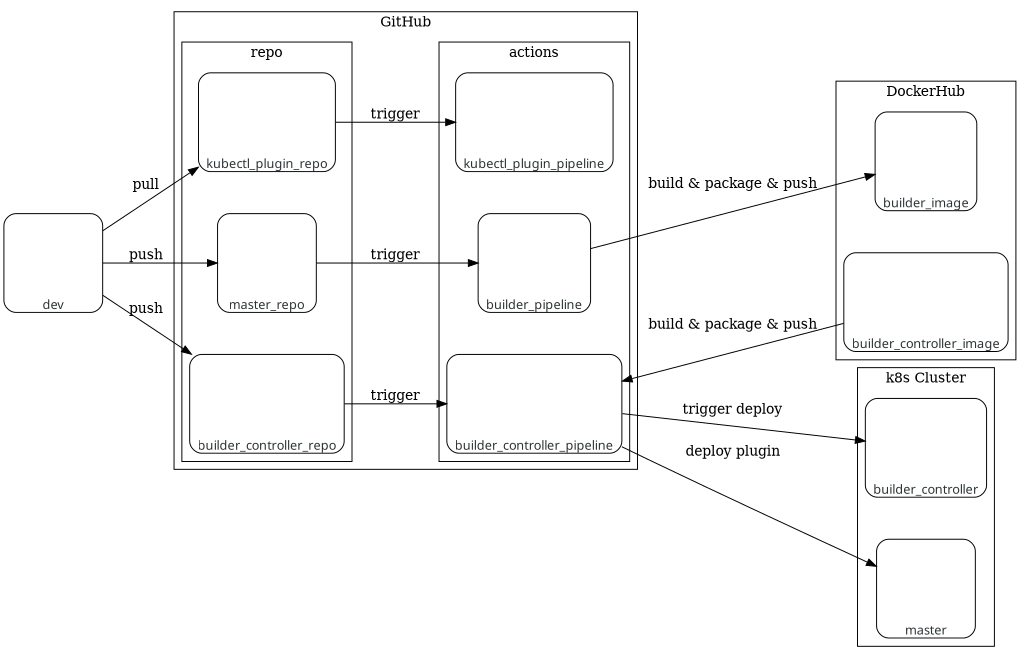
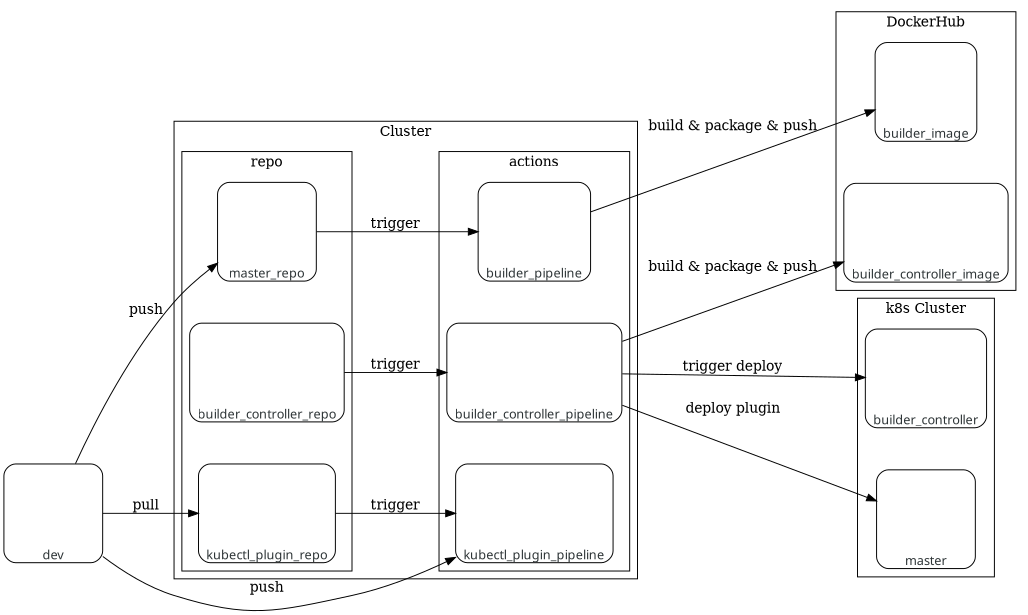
cluster "GitHub": label "GitHub" -> "Cluster"
edge "dev" -> "builder_controller_repo": now "dev" -> "kubectl_plugin_pipeline"
edge "builder_controller_image" -> "builder_controller_pipeline": reversed
